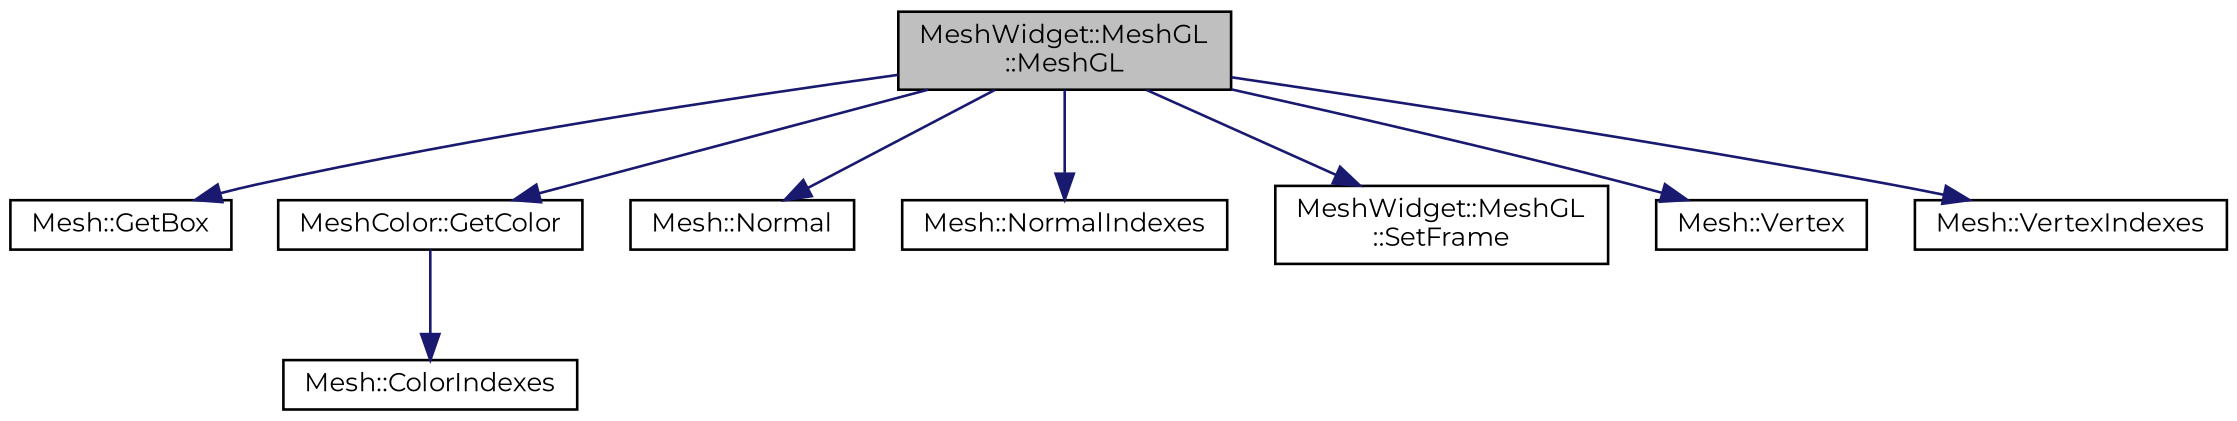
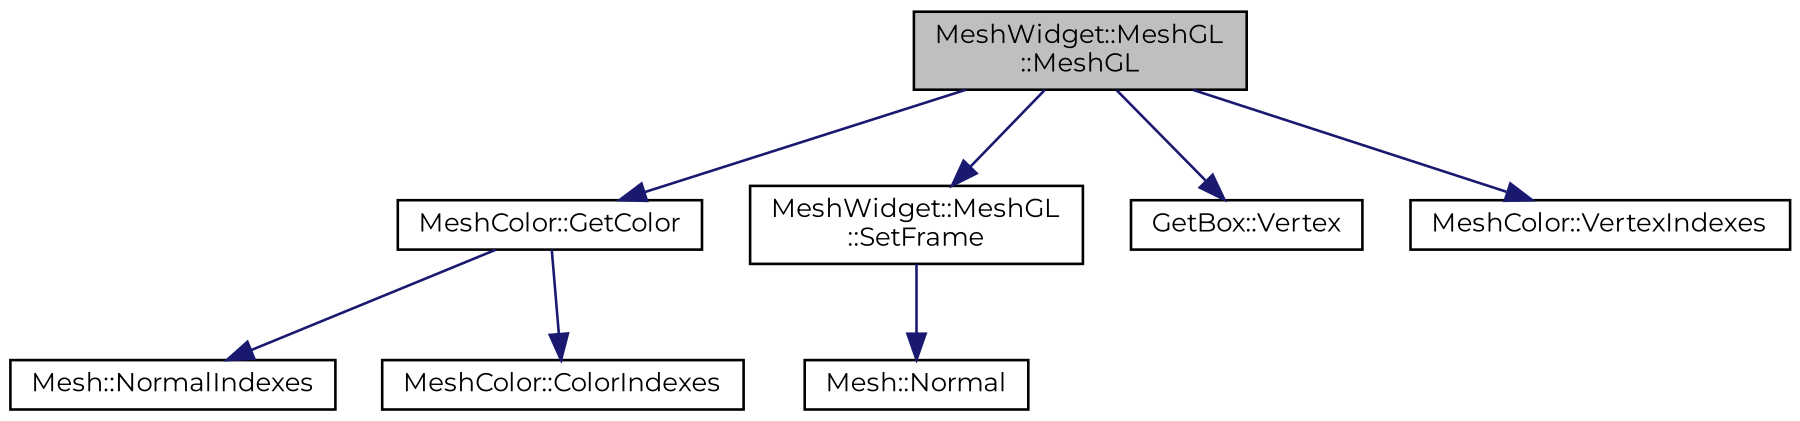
edge "MeshWidget::MeshGL ::MeshGL" -> "Mesh::NormalIndexes": now "MeshColor::GetColor" -> "Mesh::NormalIndexes"
edge "MeshWidget::MeshGL ::MeshGL" -> "Mesh::Normal": now "MeshWidget::MeshGL ::SetFrame" -> "Mesh::Normal"
node "Mesh::GetBox": removed
node "Mesh::Vertex": label "Mesh::Vertex" -> "GetBox::Vertex"
node "Mesh::VertexIndexes": label "Mesh::VertexIndexes" -> "MeshColor::VertexIndexes"
node "Mesh::ColorIndexes": label "Mesh::ColorIndexes" -> "MeshColor::ColorIndexes"
